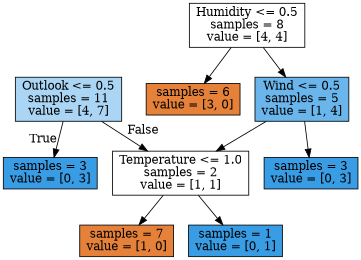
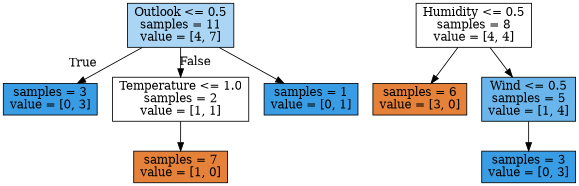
edge "Wind <= 0.5 samples = 5 value = [1, 4]" -> "Temperature <= 1.0 samples = 2 value = [1, 1]": removed
edge "Temperature <= 1.0 samples = 2 value = [1, 1]" -> "samples = 1 value = [0, 1]": now "Outlook <= 0.5 samples = 11 value = [4, 7]" -> "samples = 1 value = [0, 1]"
